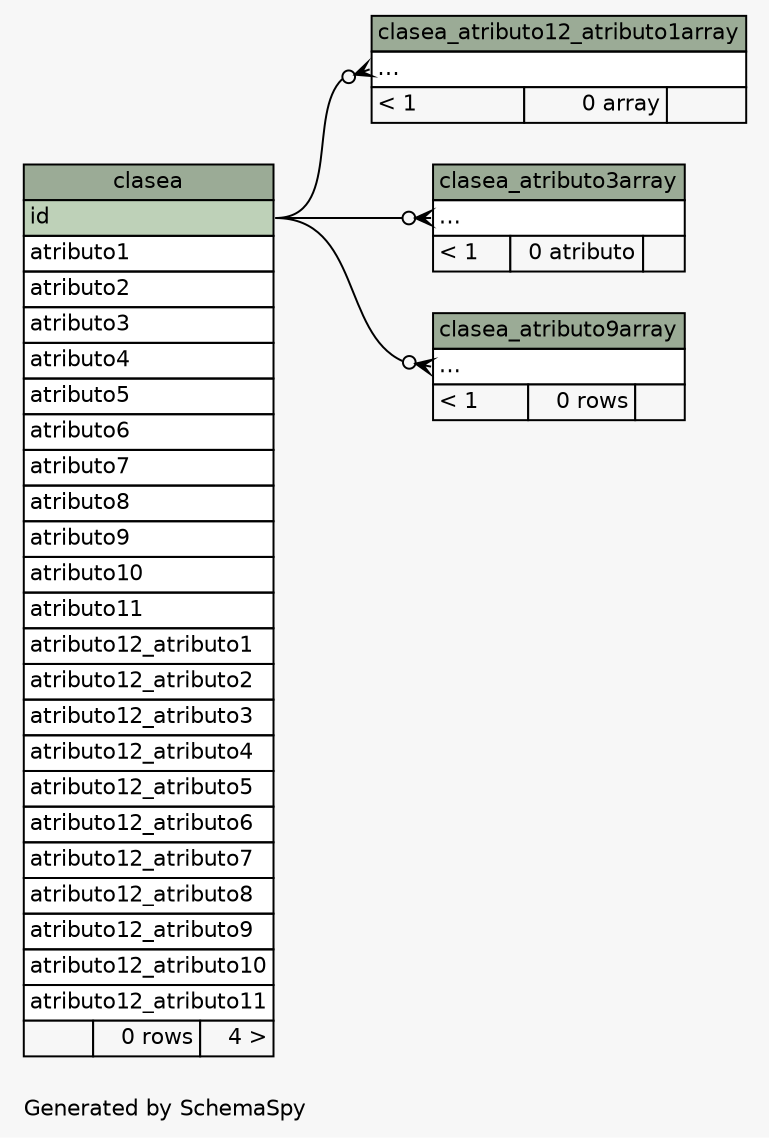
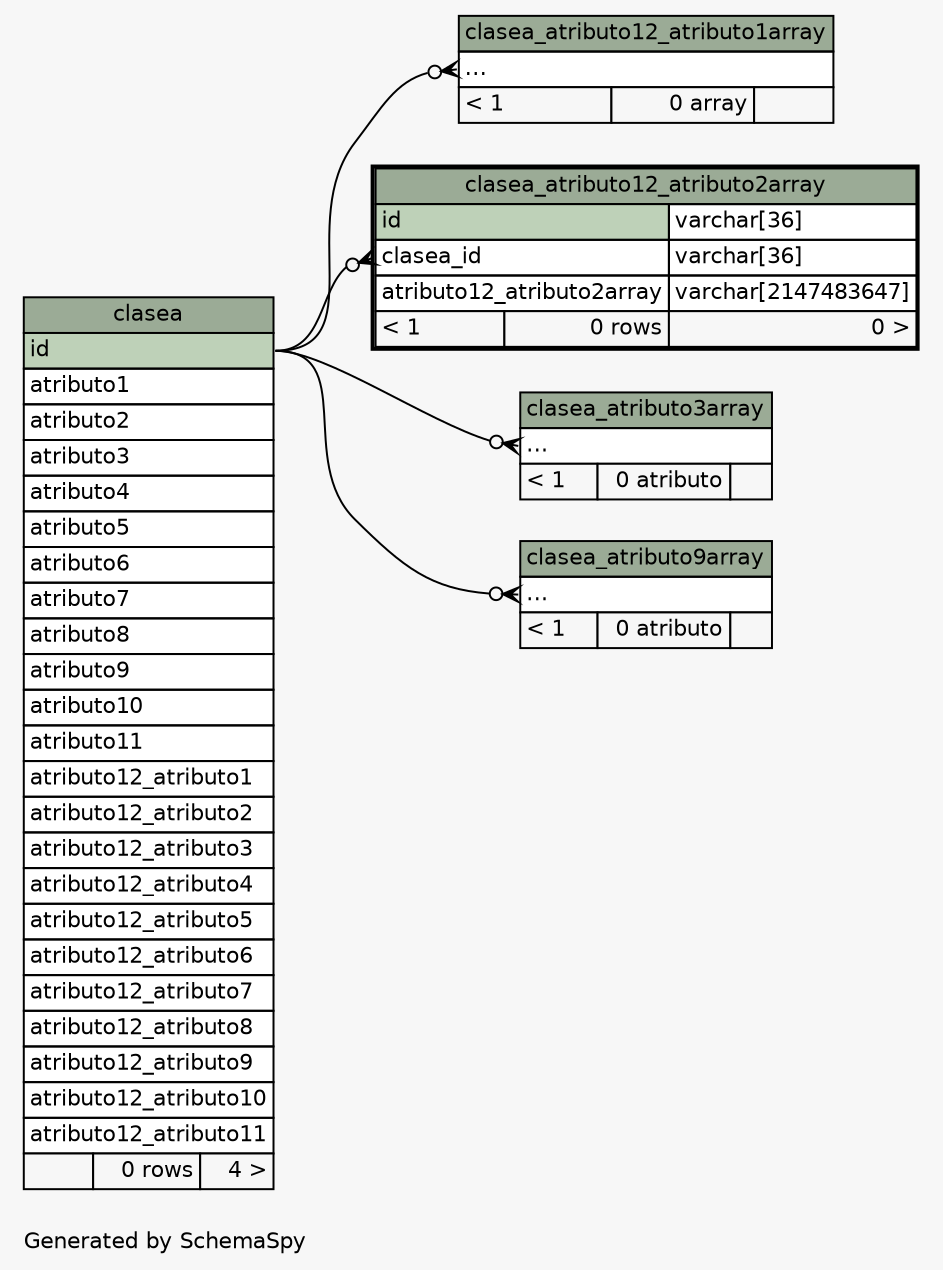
node "clasea_atributo12_atributo2array": added
node "clasea_atributo9array": text "0 rows" -> "0 atributo"
